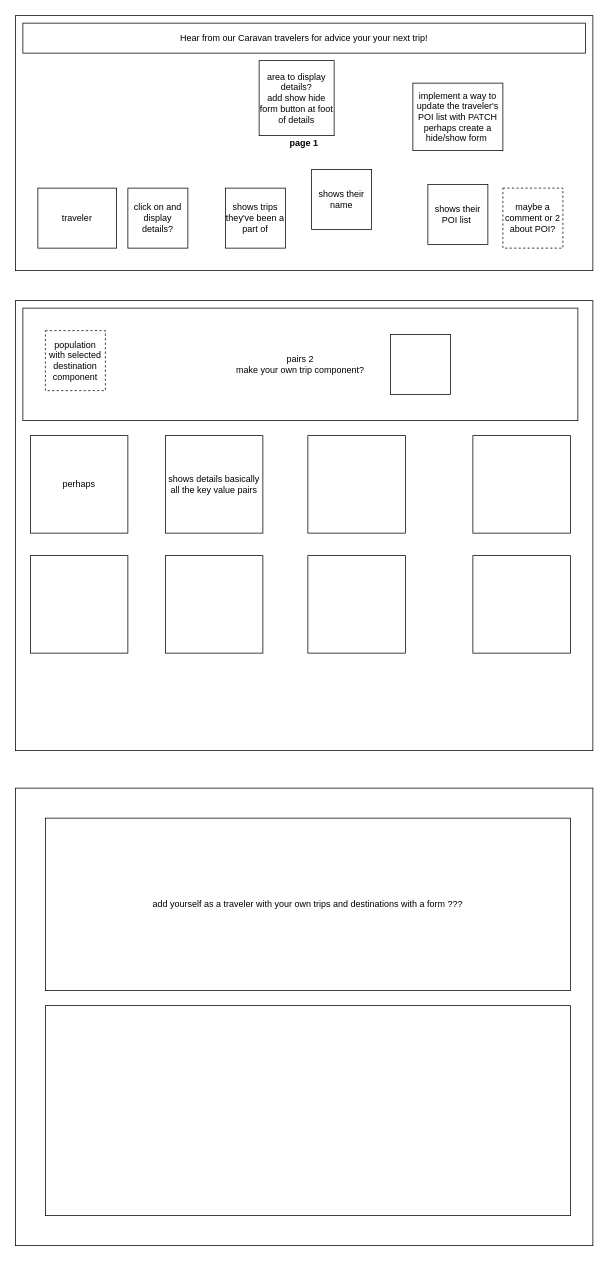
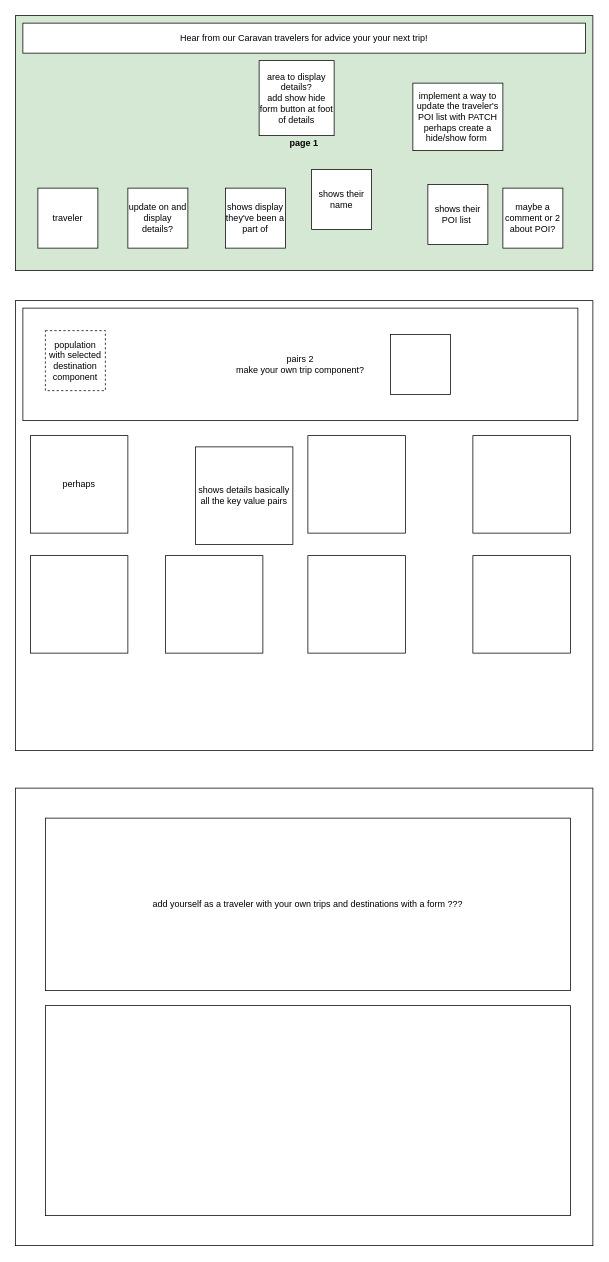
node "page 1": fillcolor #ffffff -> #d5e8d4
node "traveler": size 79x60 -> 60x60
node "click on and display details?": label "click on and display details?" -> "update on and display details?"
node "shows trips they've been a part of": label "shows trips they've been a part of" -> "shows display they've been a part of"
node "maybe a comment or 2 about POI?": style dashed -> solid
node "shows details basically all the key value pairs": moved (214, 484) -> (244, 495)
